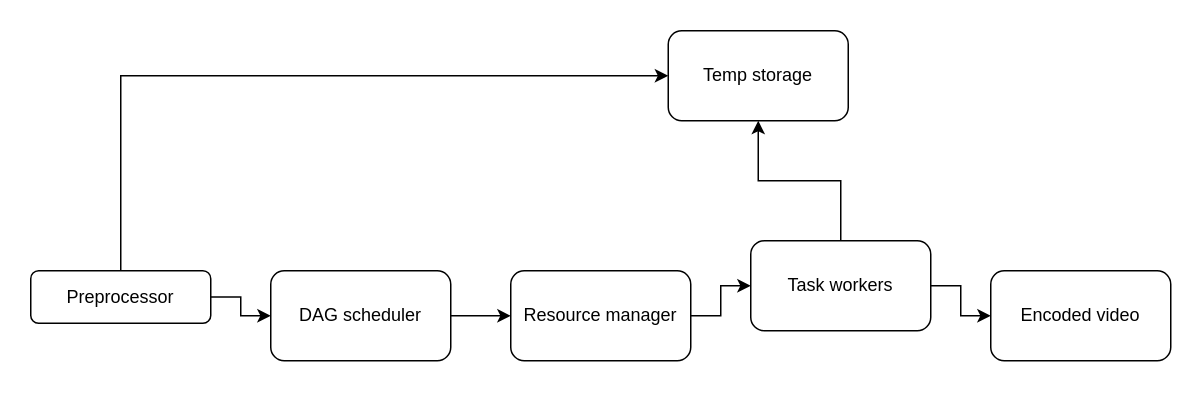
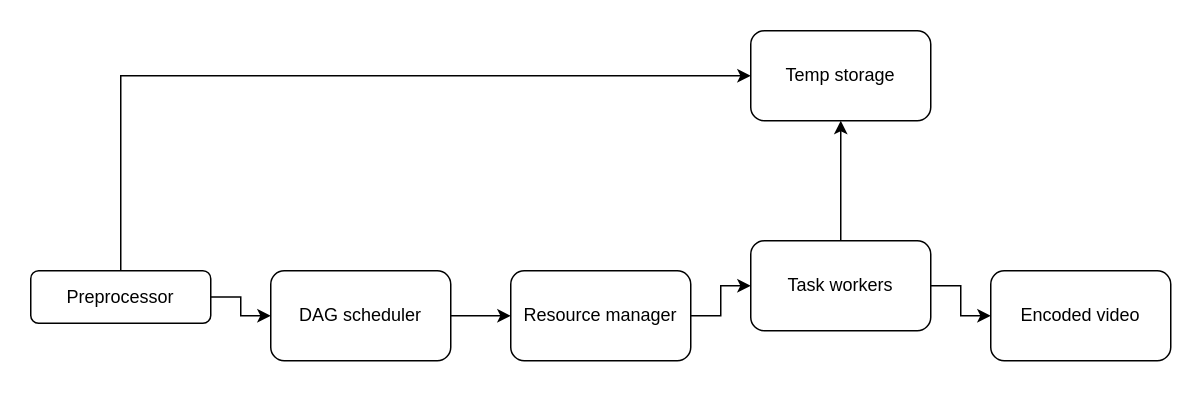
node "Temp storage": moved (758, 76) -> (841, 76)
